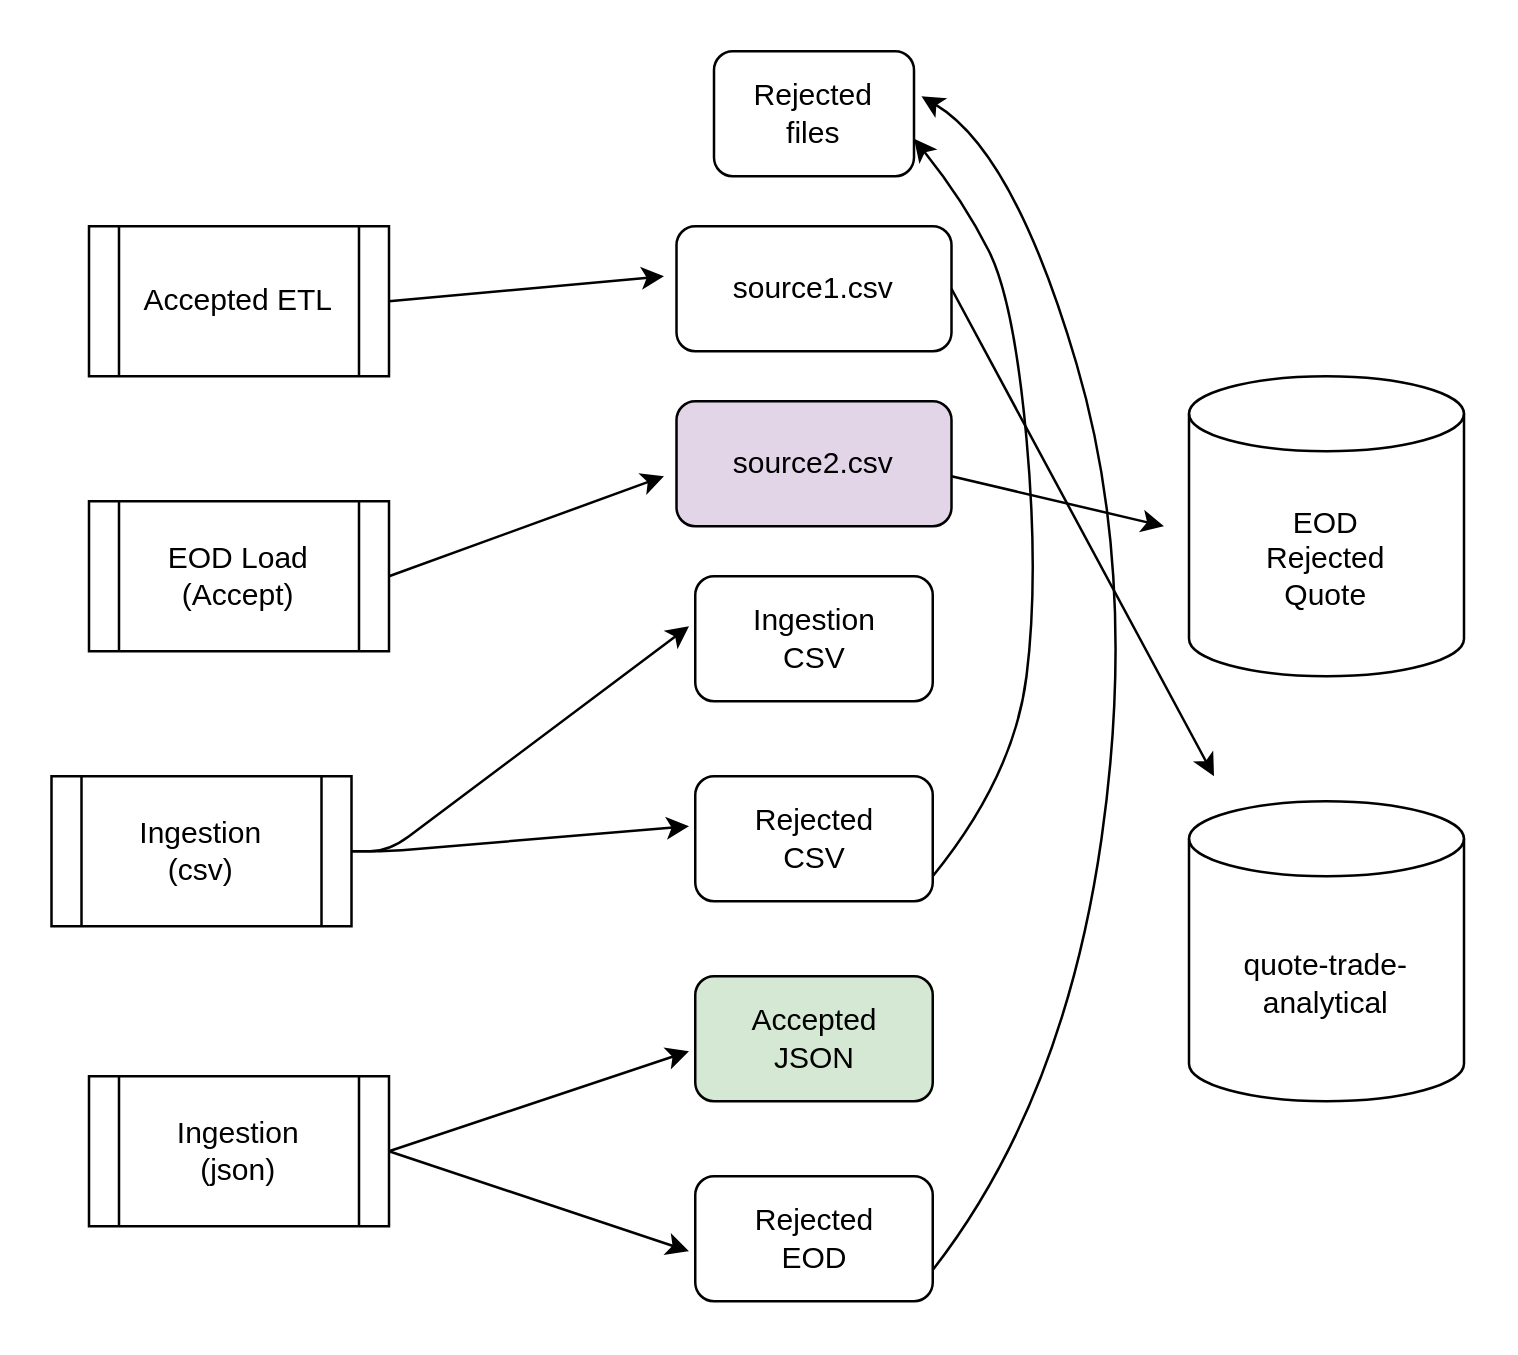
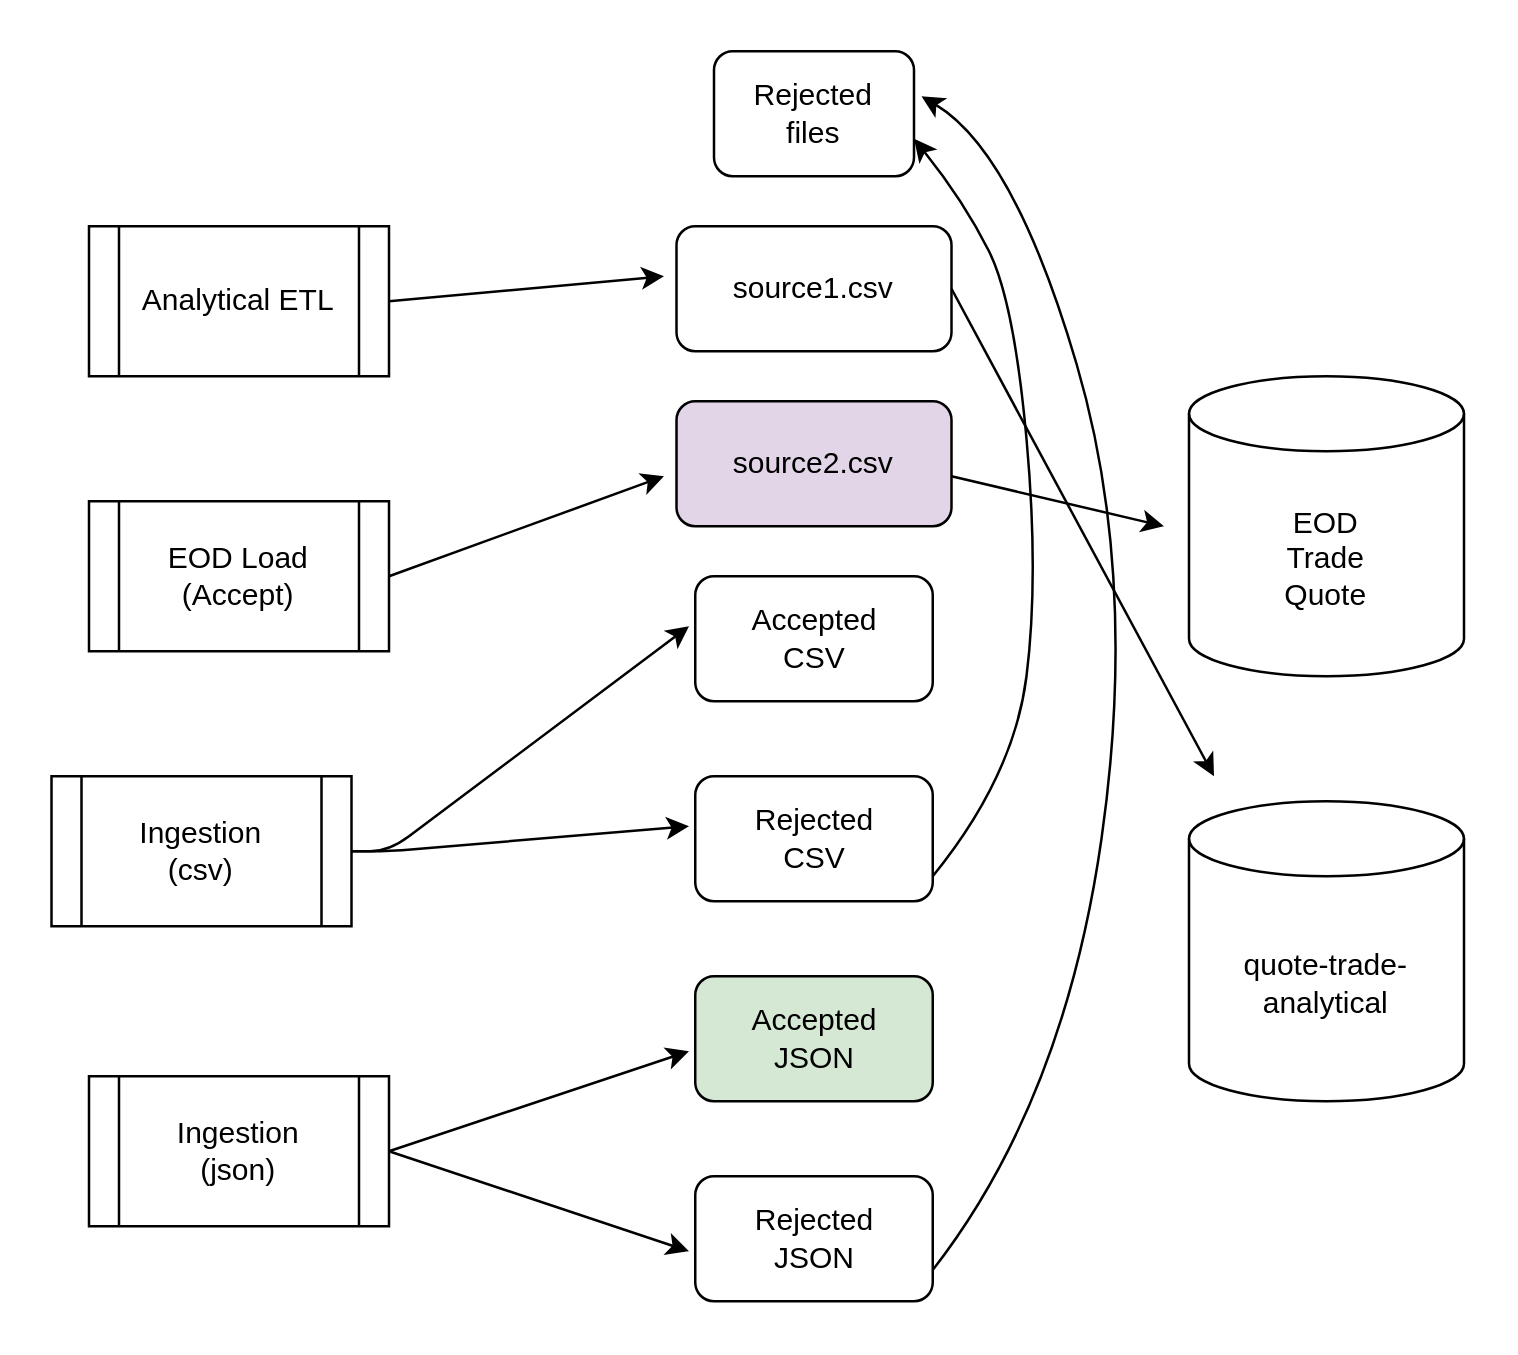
node "Accepted ETL": label "Accepted ETL" -> "Analytical ETL"
node "EOD Rejected Quote": label "EOD Rejected Quote" -> "EOD Trade Quote"
node "Ingestion CSV": label "Ingestion CSV" -> "Accepted CSV"
node "Rejected EOD": label "Rejected EOD" -> "Rejected JSON"
